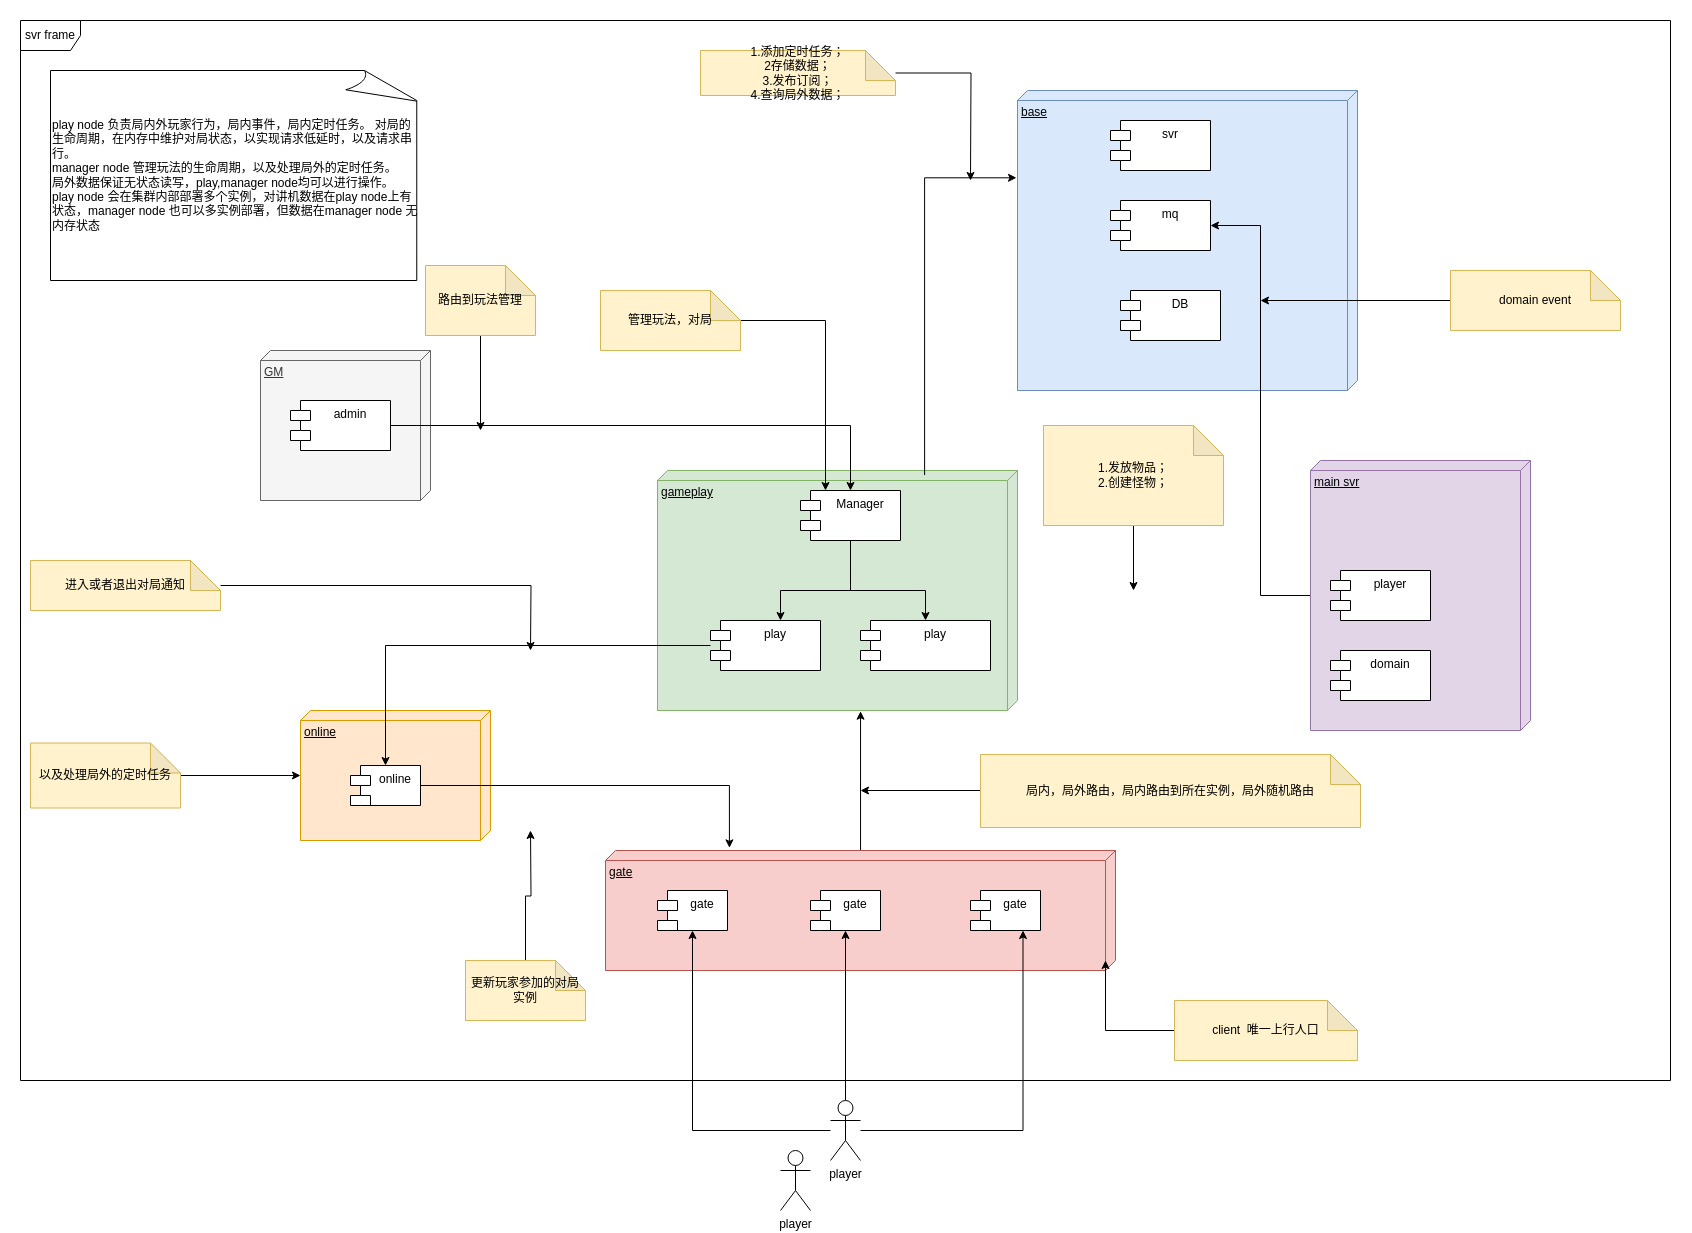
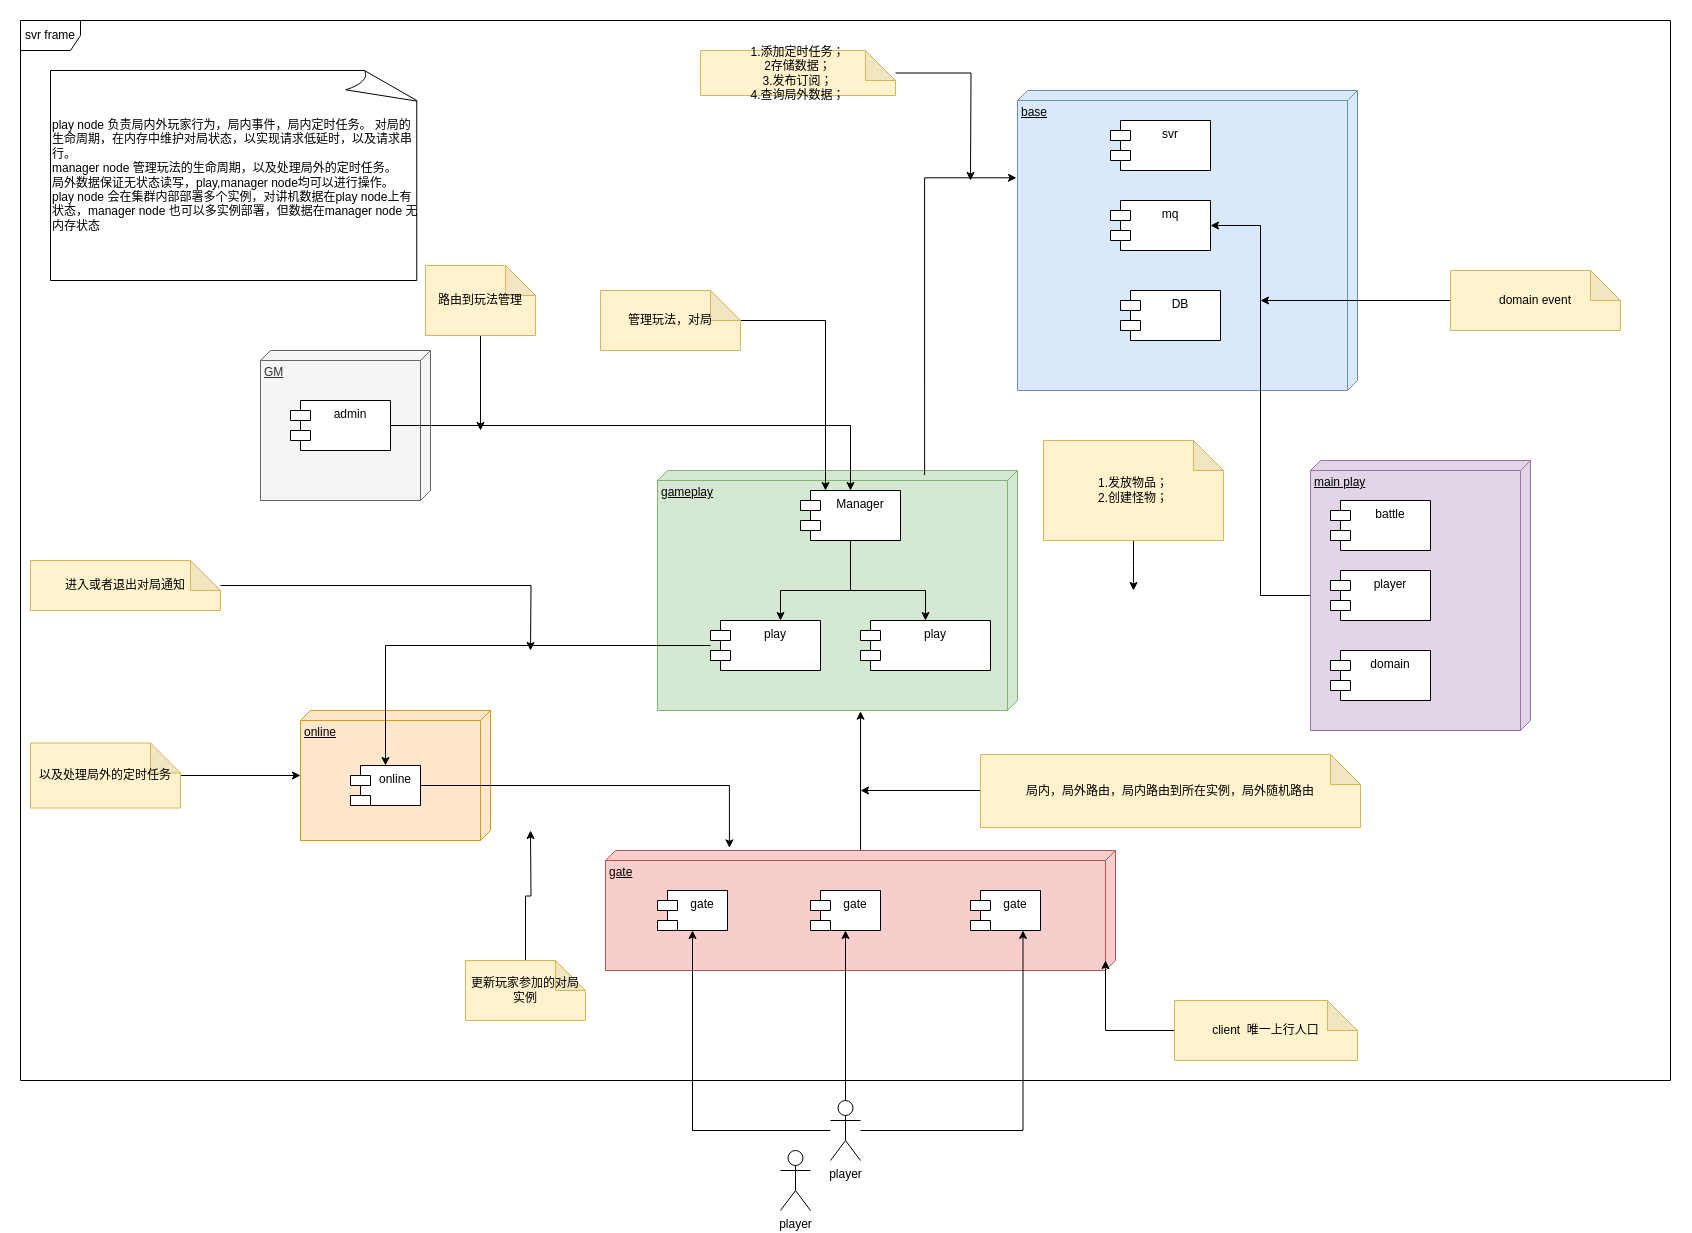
node "1.发放物品； 2.创建怪物；": moved (1134, 476) -> (1134, 491)
node "main svr": label "main svr" -> "main play"
node "battle": added
